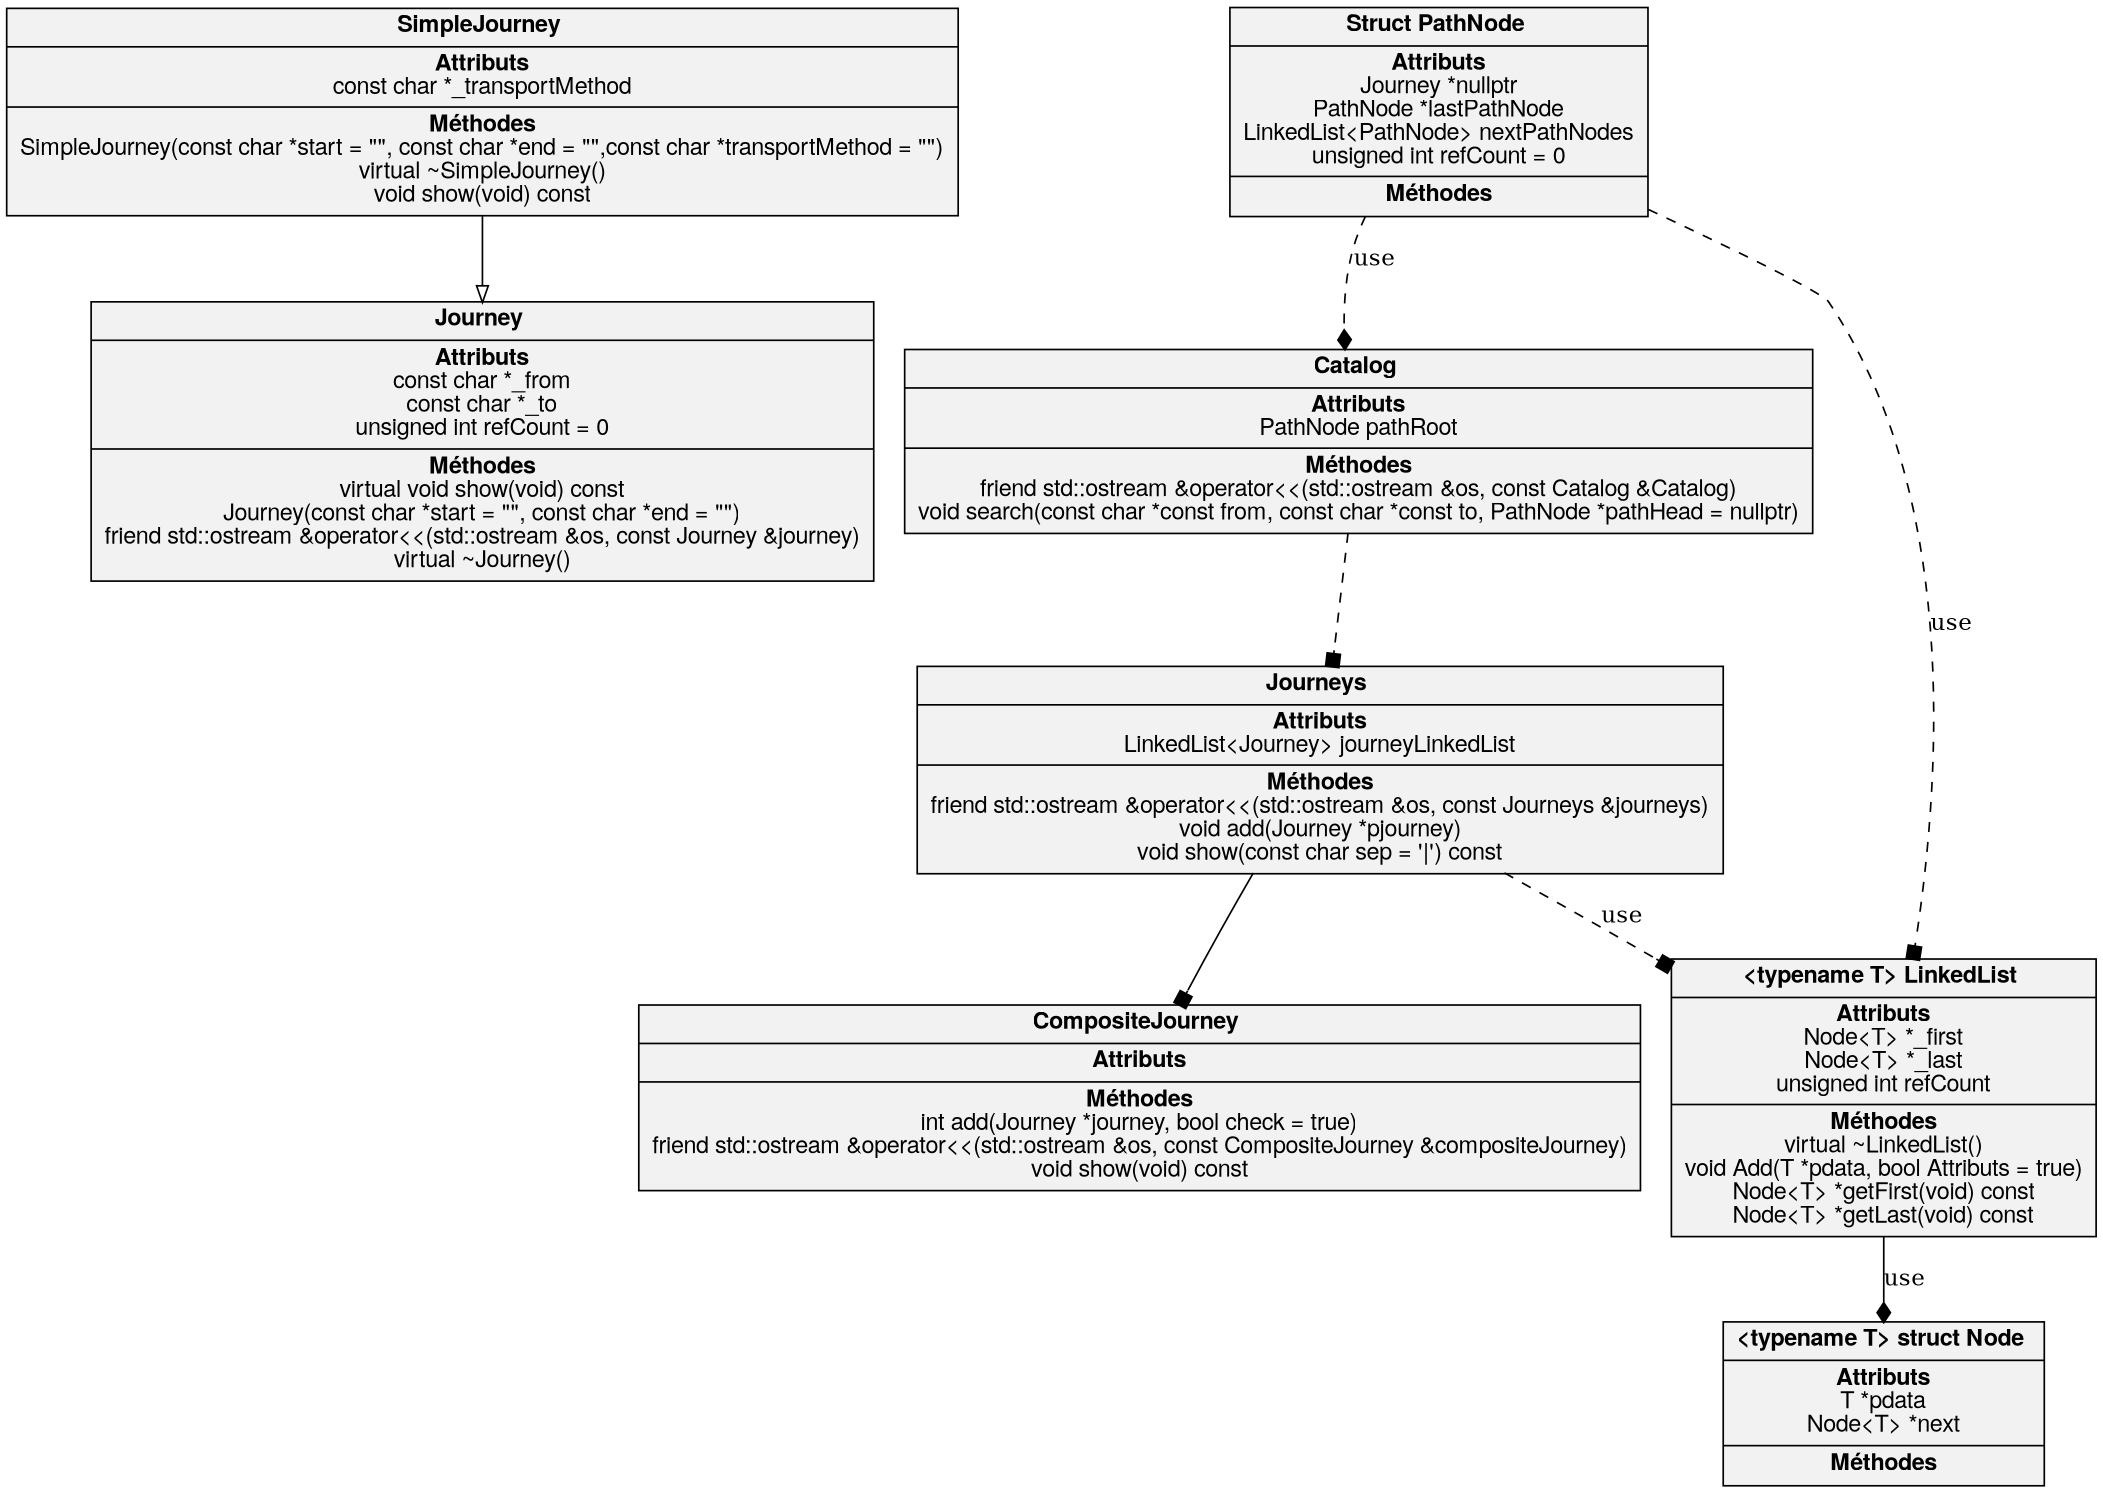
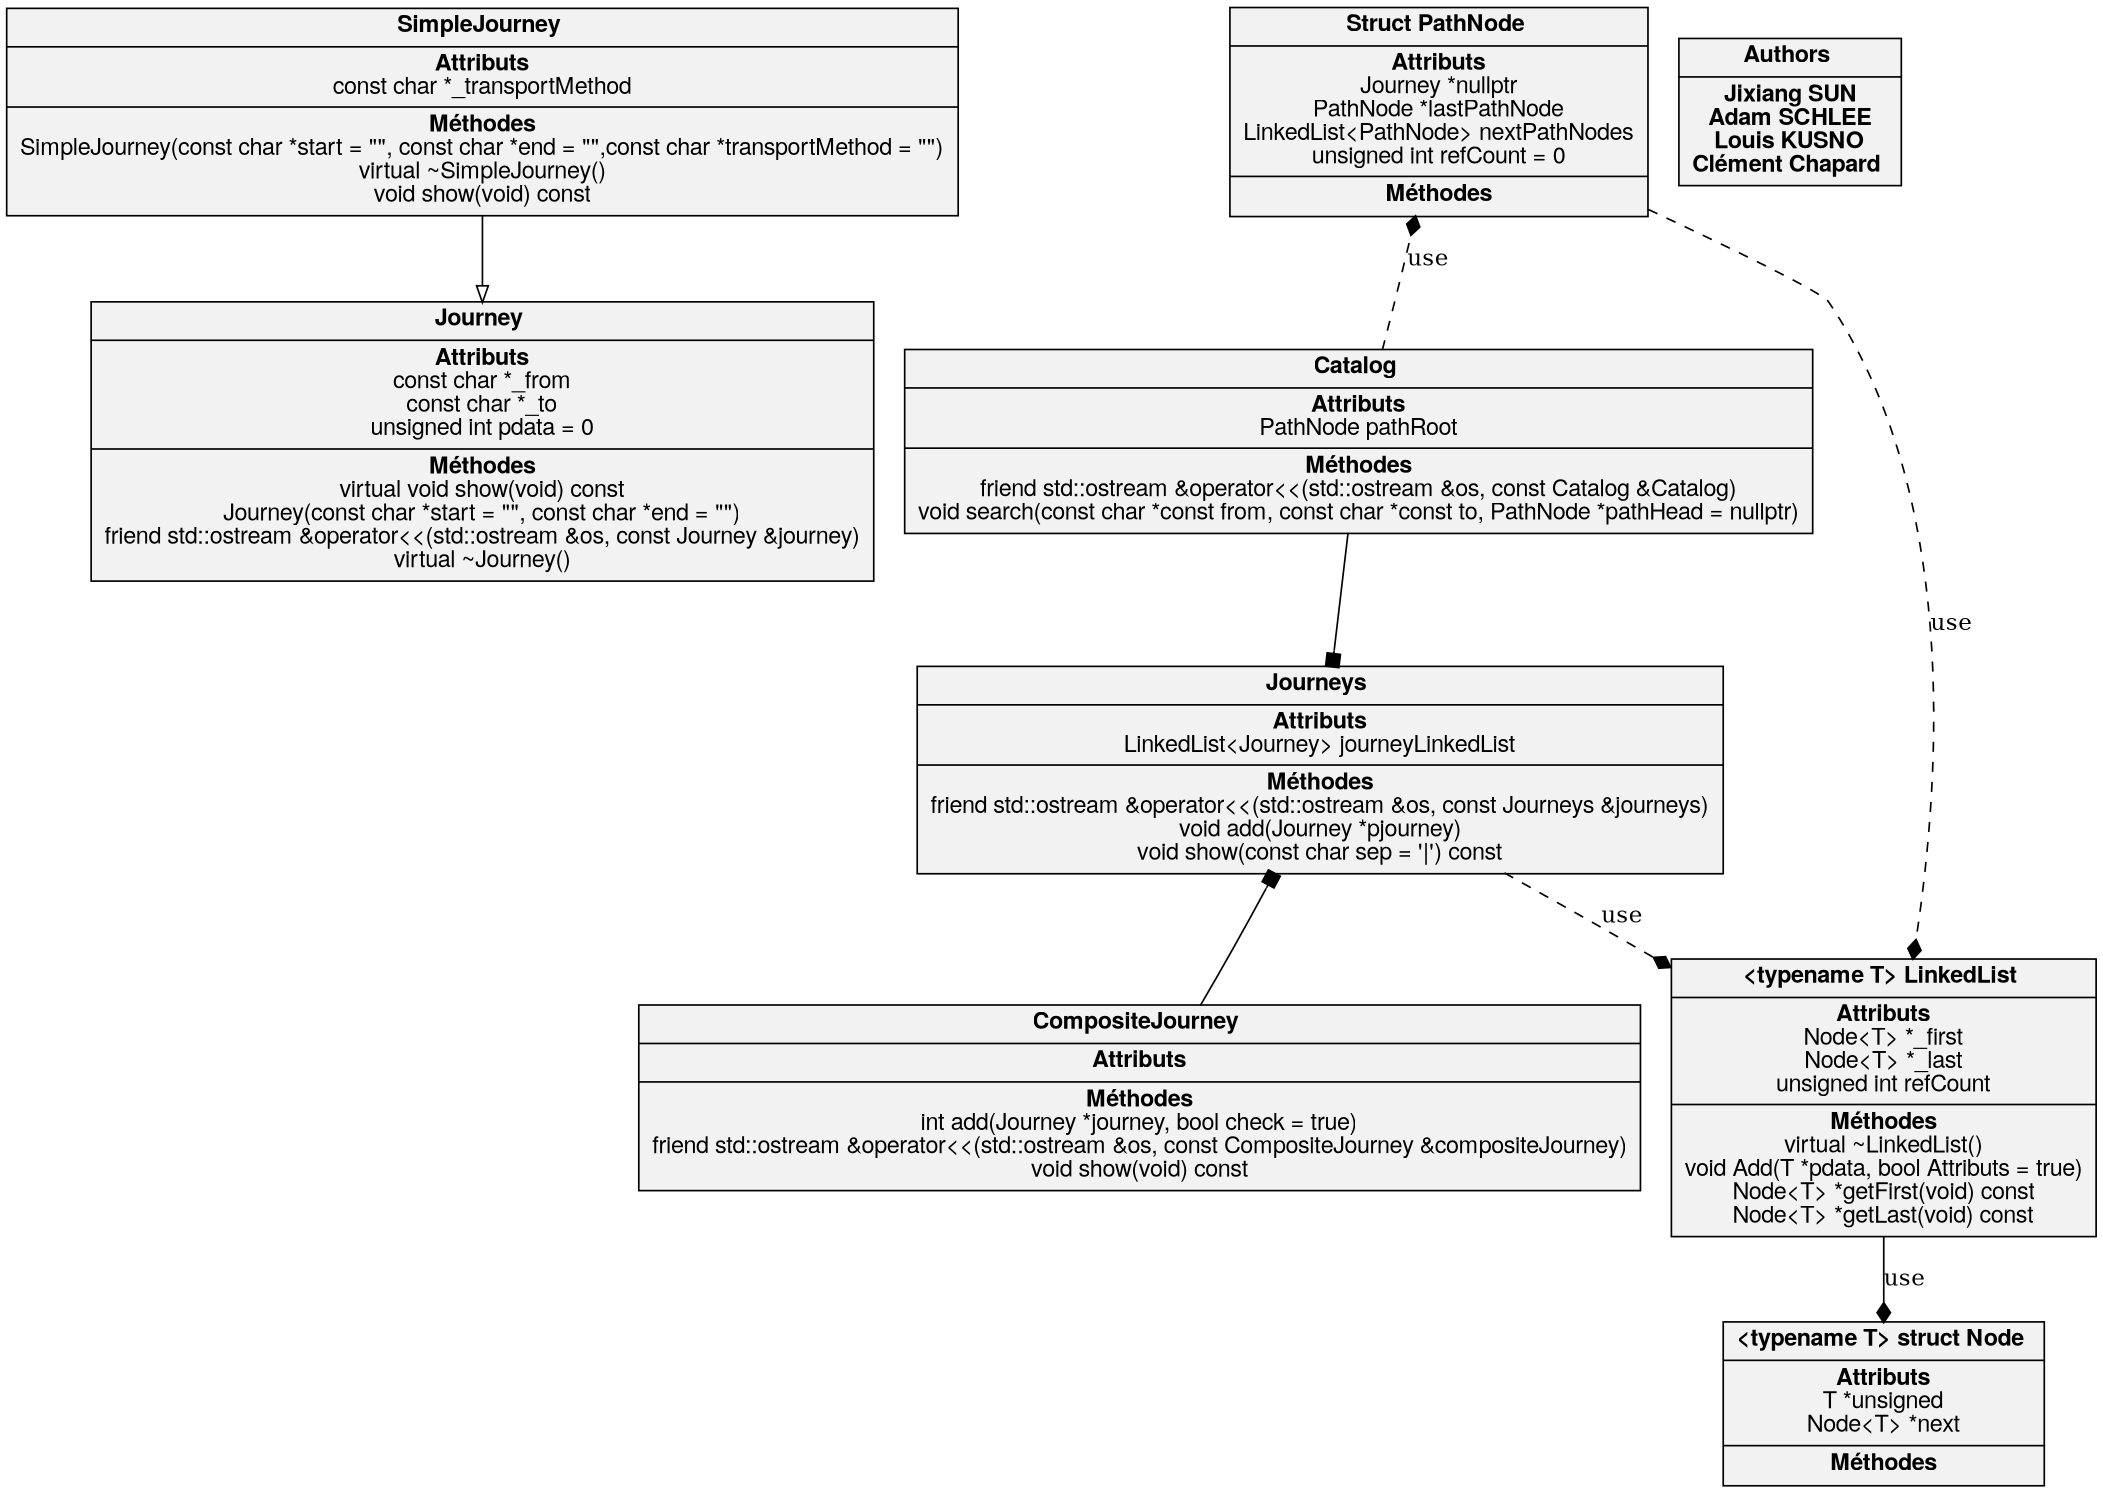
node "Authors": added
edge "Struct PathNode" -> "Catalog": reversed
node "Journey": text "unsigned int refCount = 0" -> "unsigned int pdata = 0"
edge "Struct PathNode" -> "<typename T> LinkedList": arrowhead box -> diamond
edge "Catalog" -> "Journeys": style dashed -> solid
edge "Journeys" -> "<typename T> LinkedList": arrowhead box -> diamond
edge "Journeys" -> "CompositeJourney": reversed
node "<typename T> struct Node": text "T *pdata" -> "T *unsigned"
